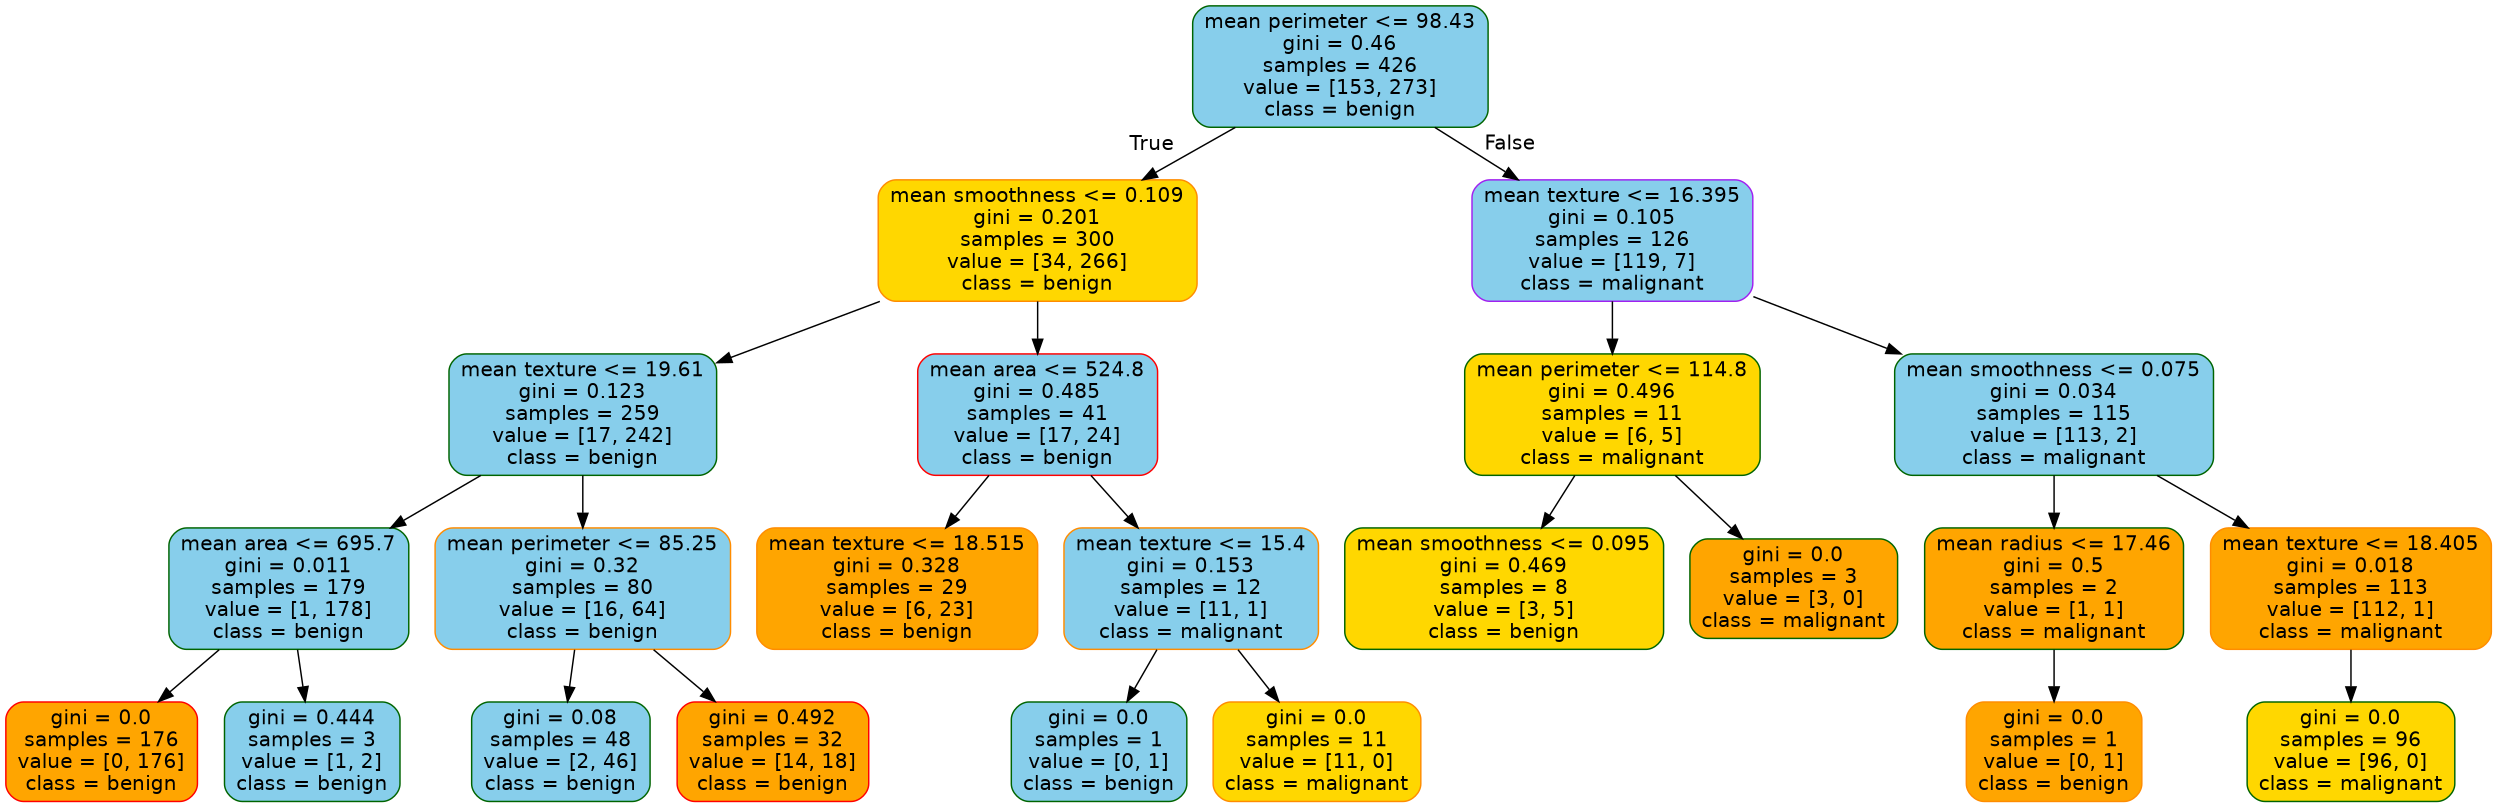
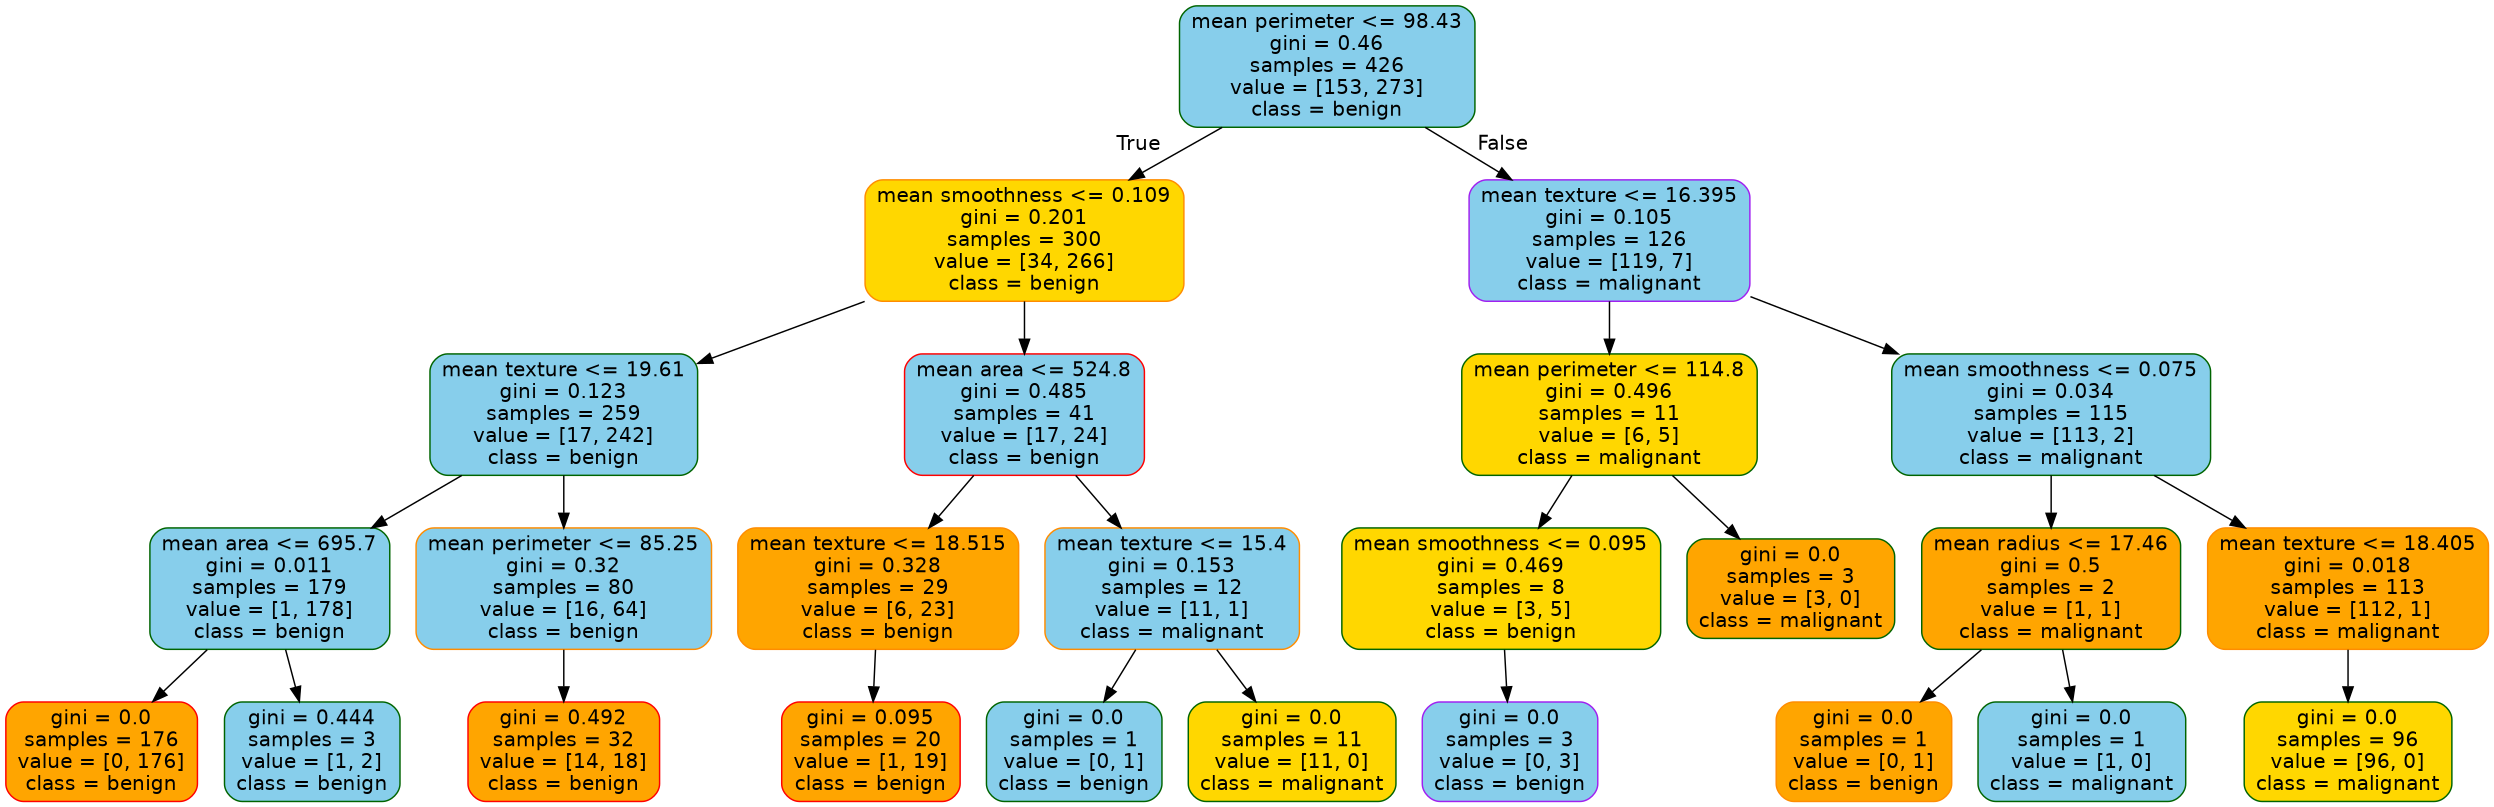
node "gini = 0.08 samples = 48 value = [2, 46] class = benign": removed
node "gini = 0.095 samples = 20 value = [1, 19] class = benign": added
node "gini = 0.0 samples = 11 value = [11, 0] class = malignant": color darkorange -> darkgreen
node "gini = 0.0 samples = 3 value = [0, 3] class = benign": added
node "gini = 0.0 samples = 1 value = [1, 0] class = malignant": added
